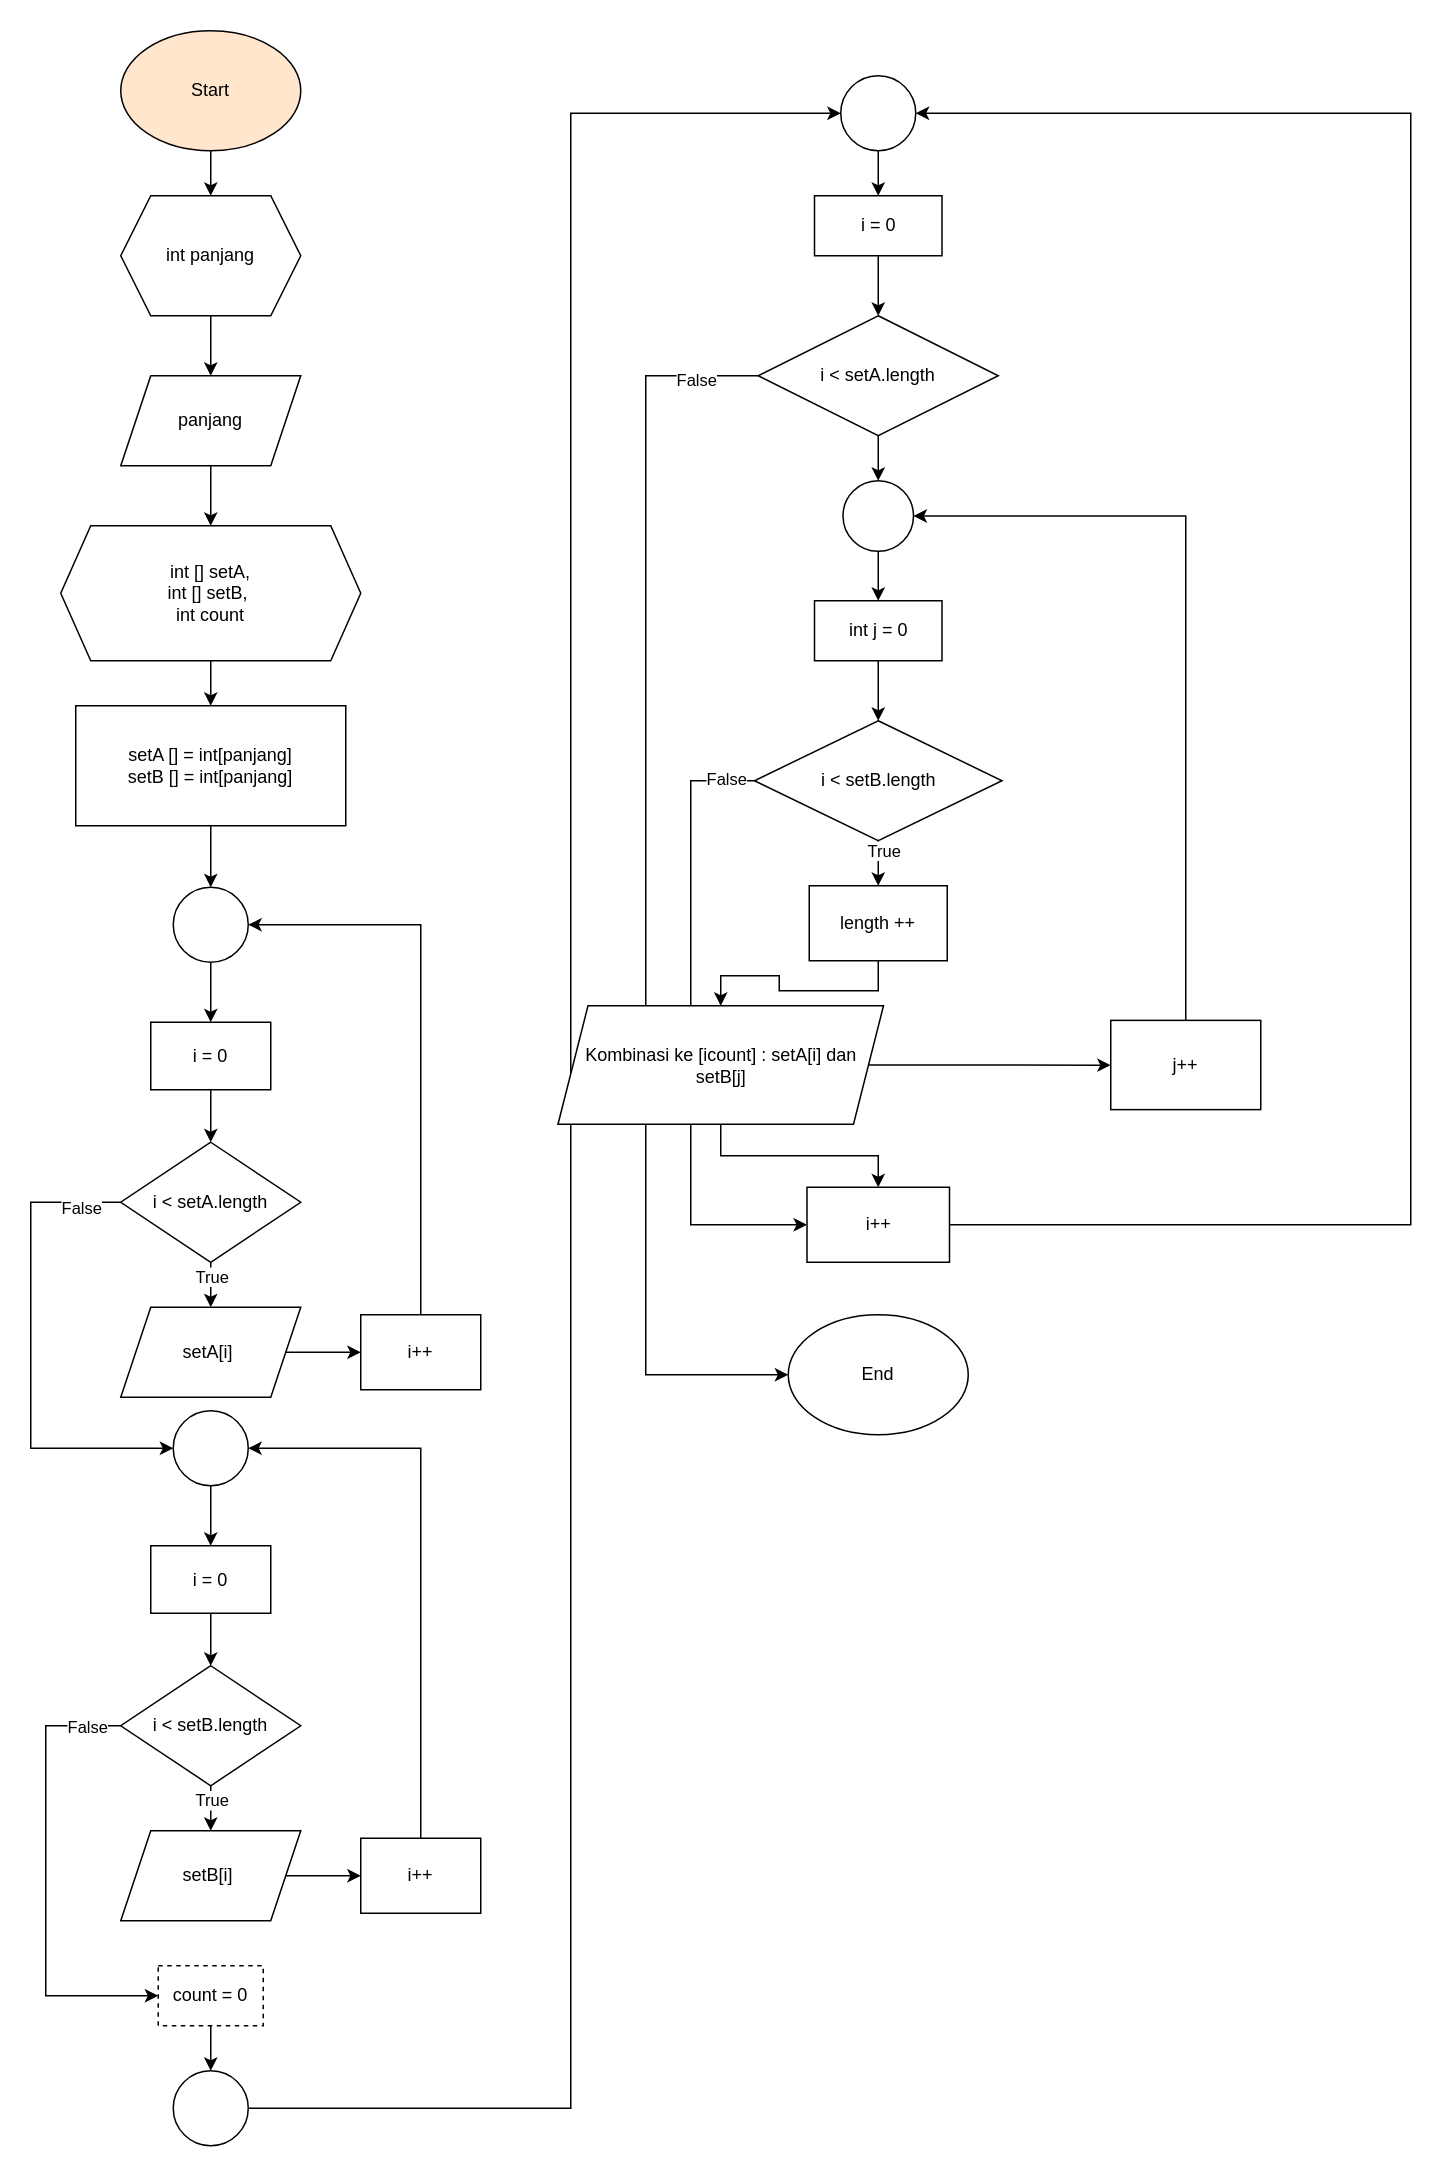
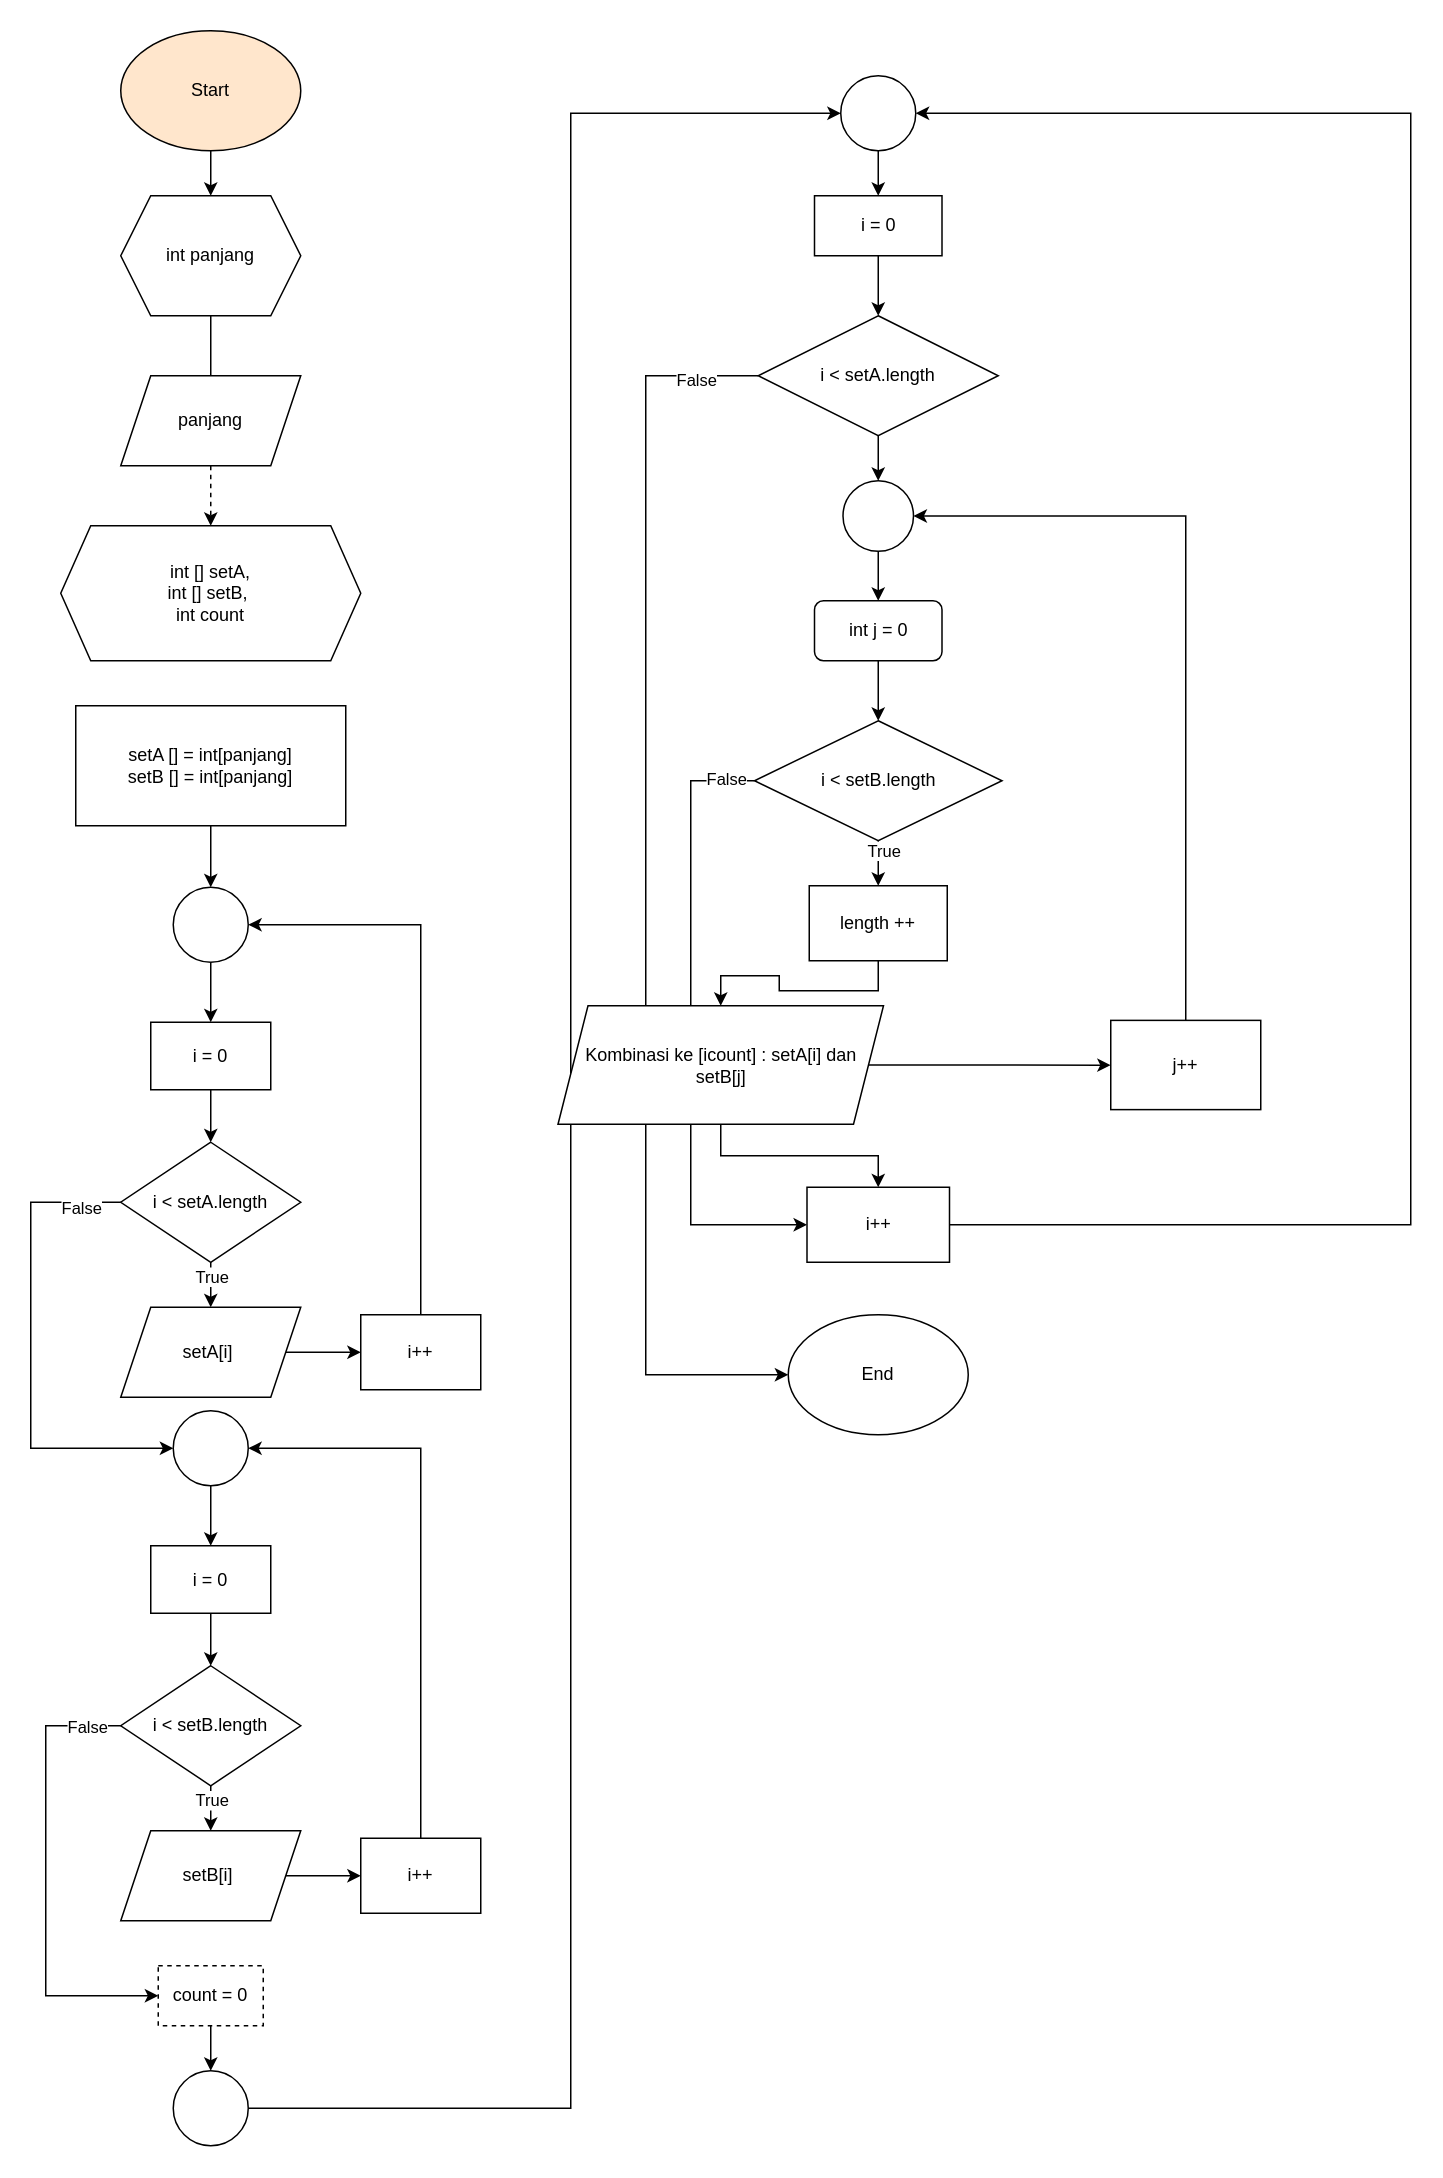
edge "int panjang" -> "panjang": arrowhead classic -> none
edge "panjang" -> "int [] setA, int [] setB, int count": style solid -> dashed
node "int j = 0": shape rectangle -> rounded rectangle
edge "int [] setA, int [] setB, int count" -> "setA [] = int[panjang] setB [] = int[panjang]": removed
